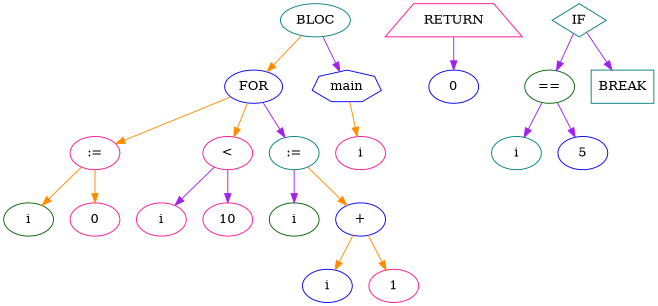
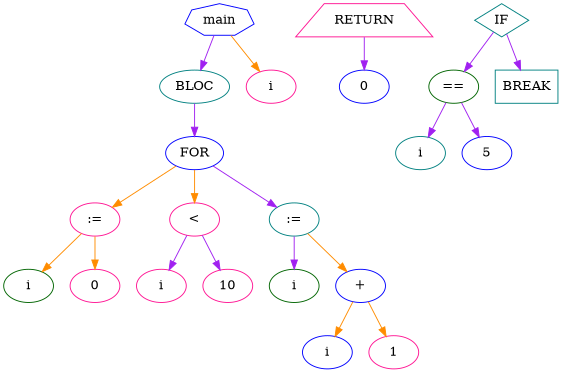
edge "BLOC" -> "FOR": color darkorange -> purple
edge "BLOC" -> "main": reversed
